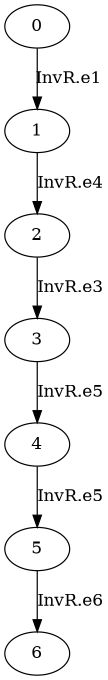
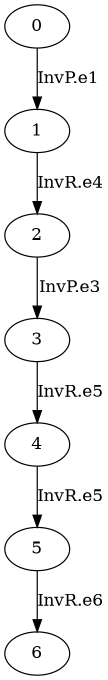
edge "0" -> "1": label "InvR.e1" -> "InvP.e1"
edge "2" -> "3": label "InvR.e3" -> "InvP.e3"
